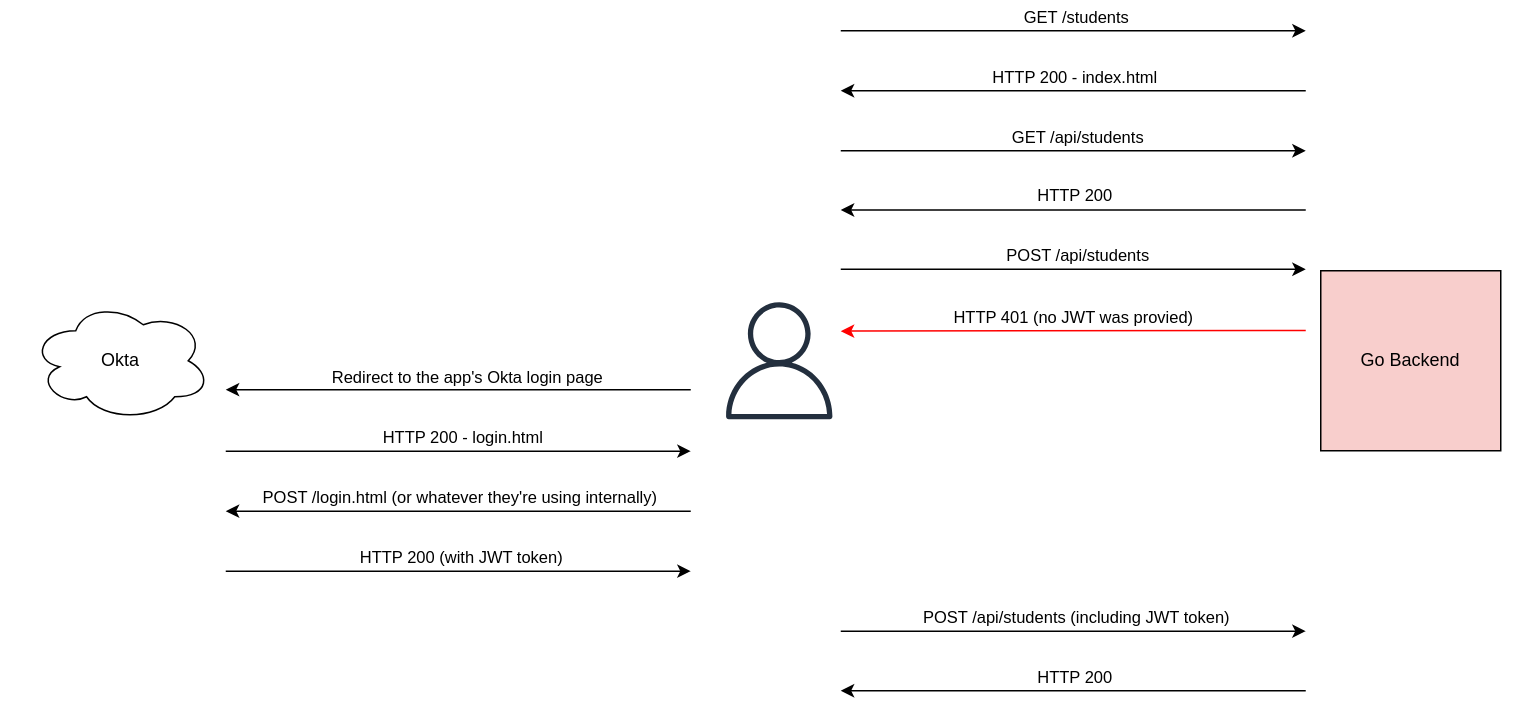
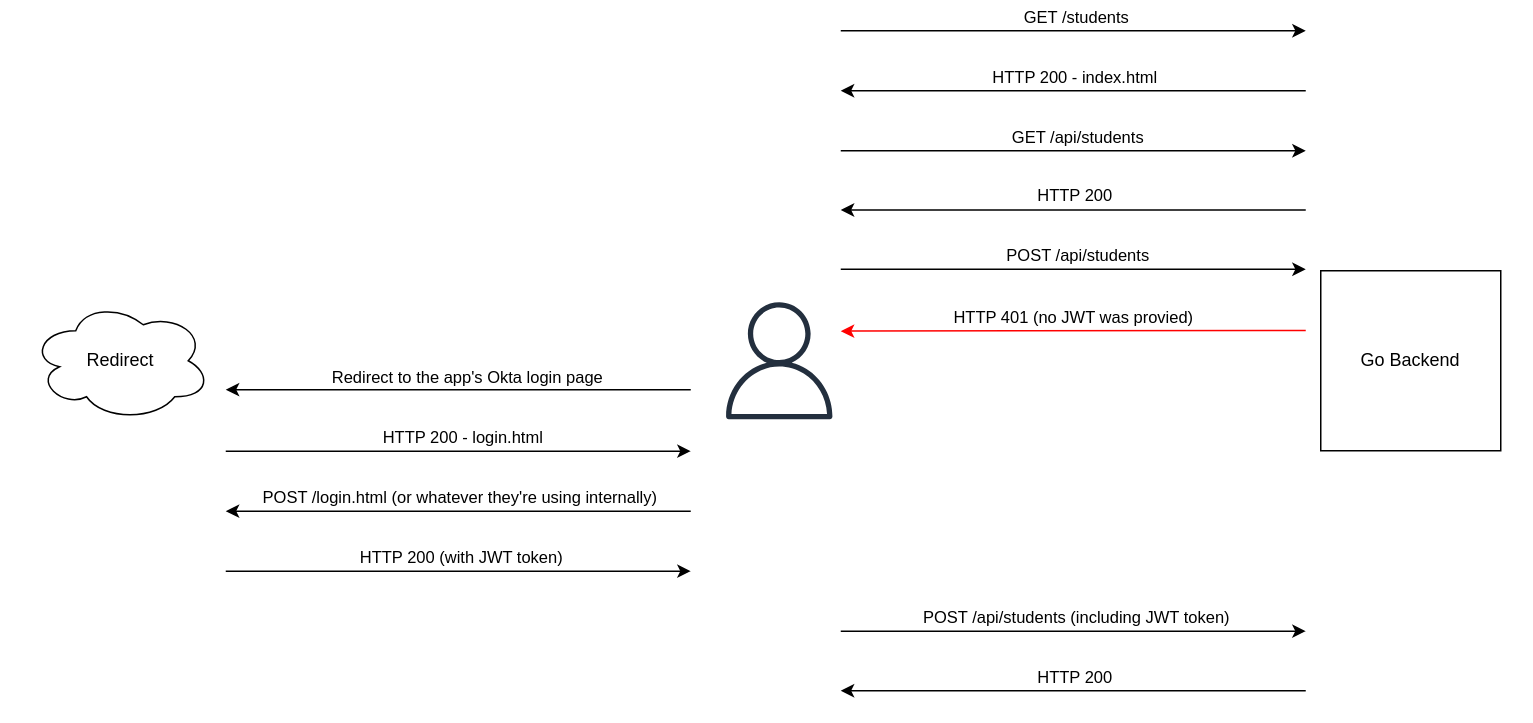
node "Okta": label "Okta" -> "Redirect"
node "Go Backend": fillcolor #f8cecc -> #ffffff
